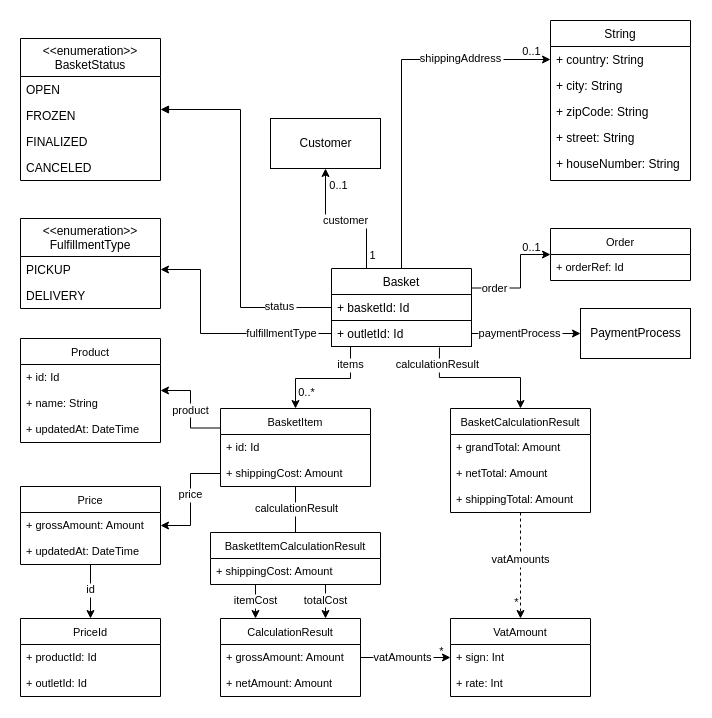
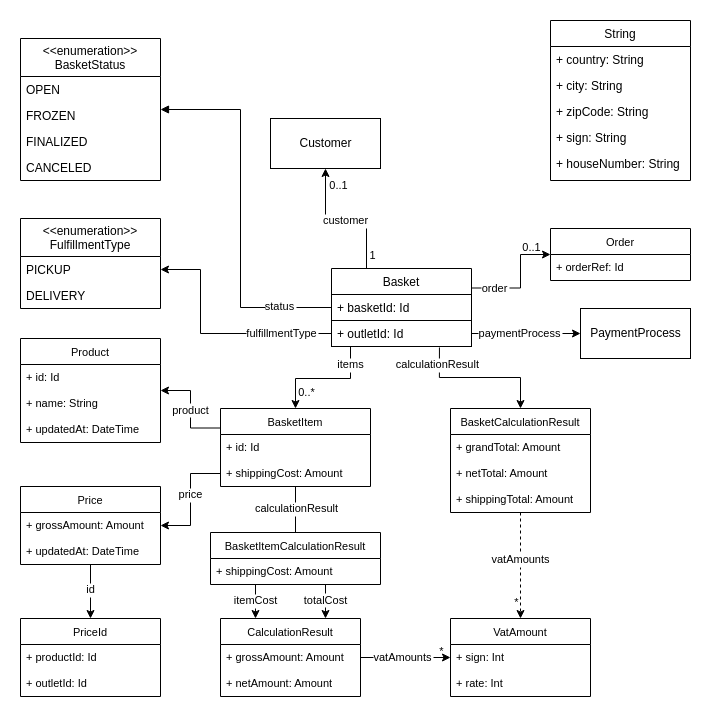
edge "Basket" -> "+ country: String": removed, labels "shippingAddress", "0..1"
node "+ street: String": label "+ street: String" -> "+ sign: String"
